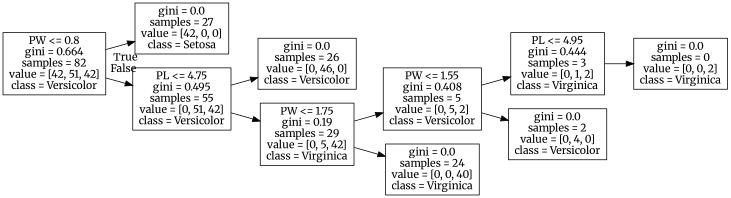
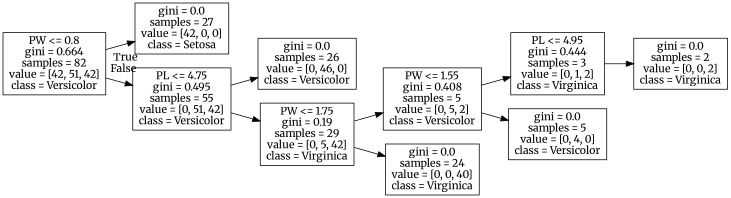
node "gini = 0.0 samples = 0 value = [0, 0, 2] class = Virginica": label "gini = 0.0 samples = 0 value = [0, 0, 2] class = Virginica" -> "gini = 0.0 samples = 2 value = [0, 0, 2] class = Virginica"
node "gini = 0.0 samples = 2 value = [0, 4, 0] class = Versicolor": label "gini = 0.0 samples = 2 value = [0, 4, 0] class = Versicolor" -> "gini = 0.0 samples = 5 value = [0, 4, 0] class = Versicolor"
